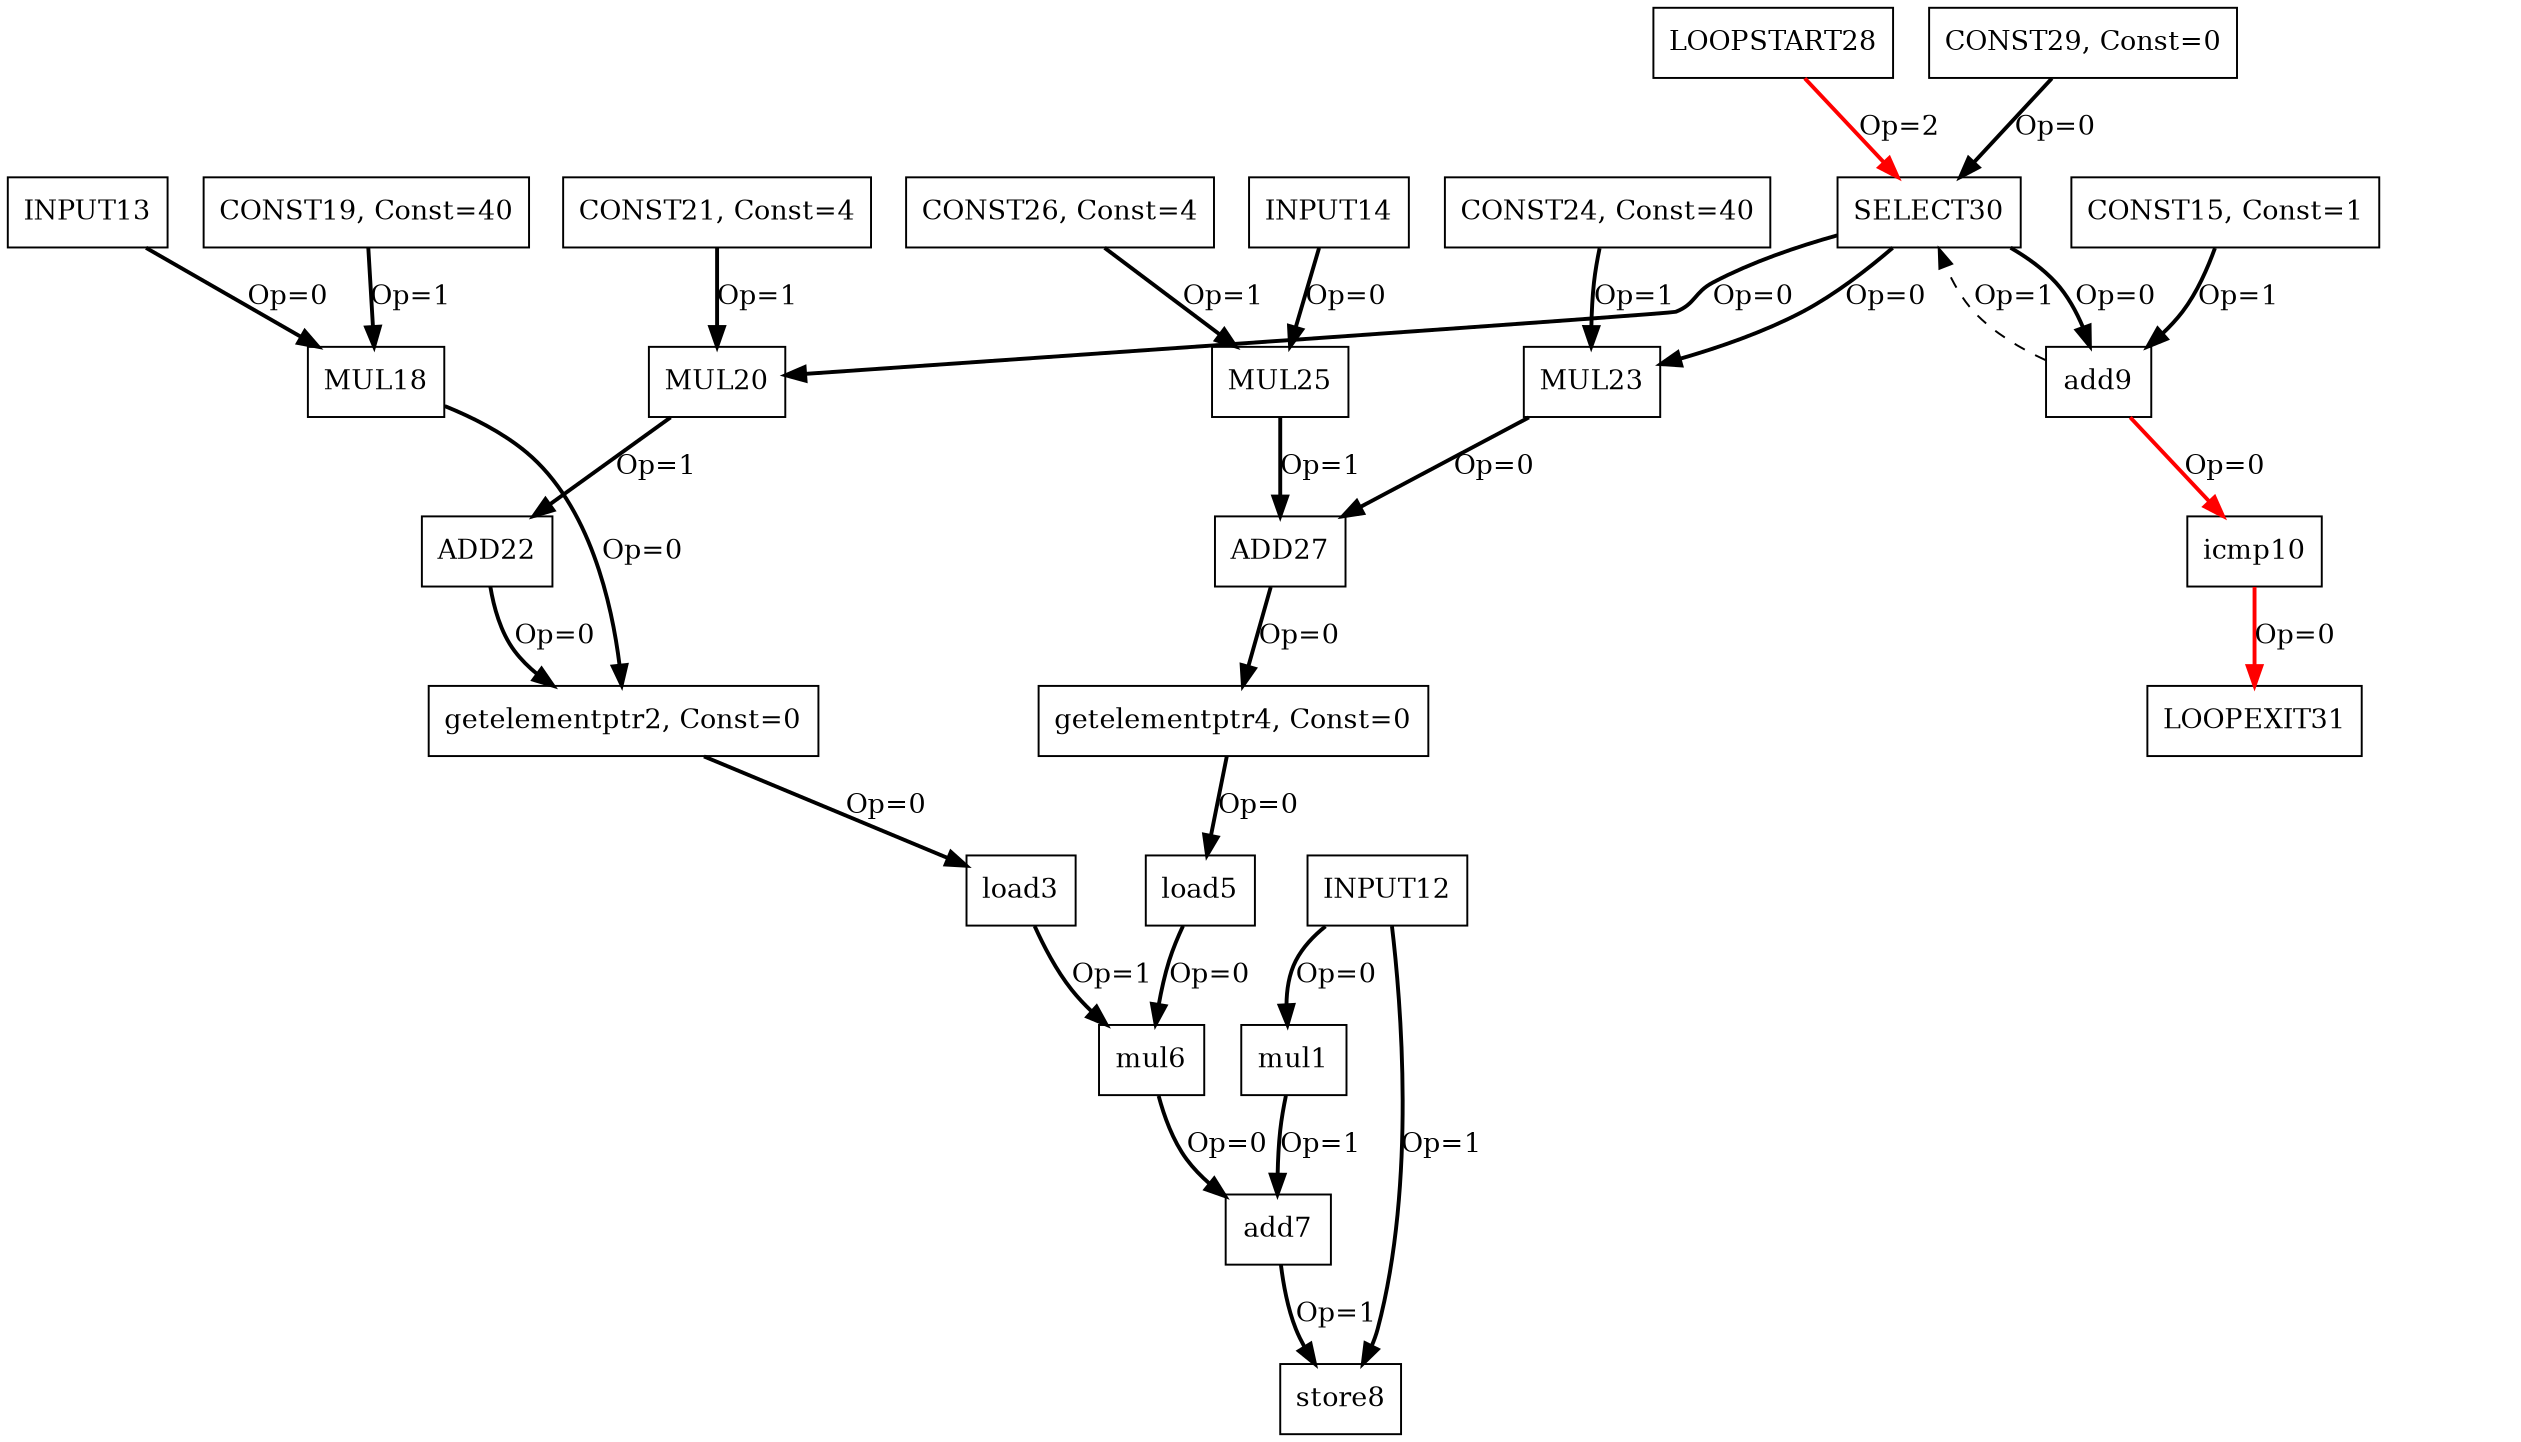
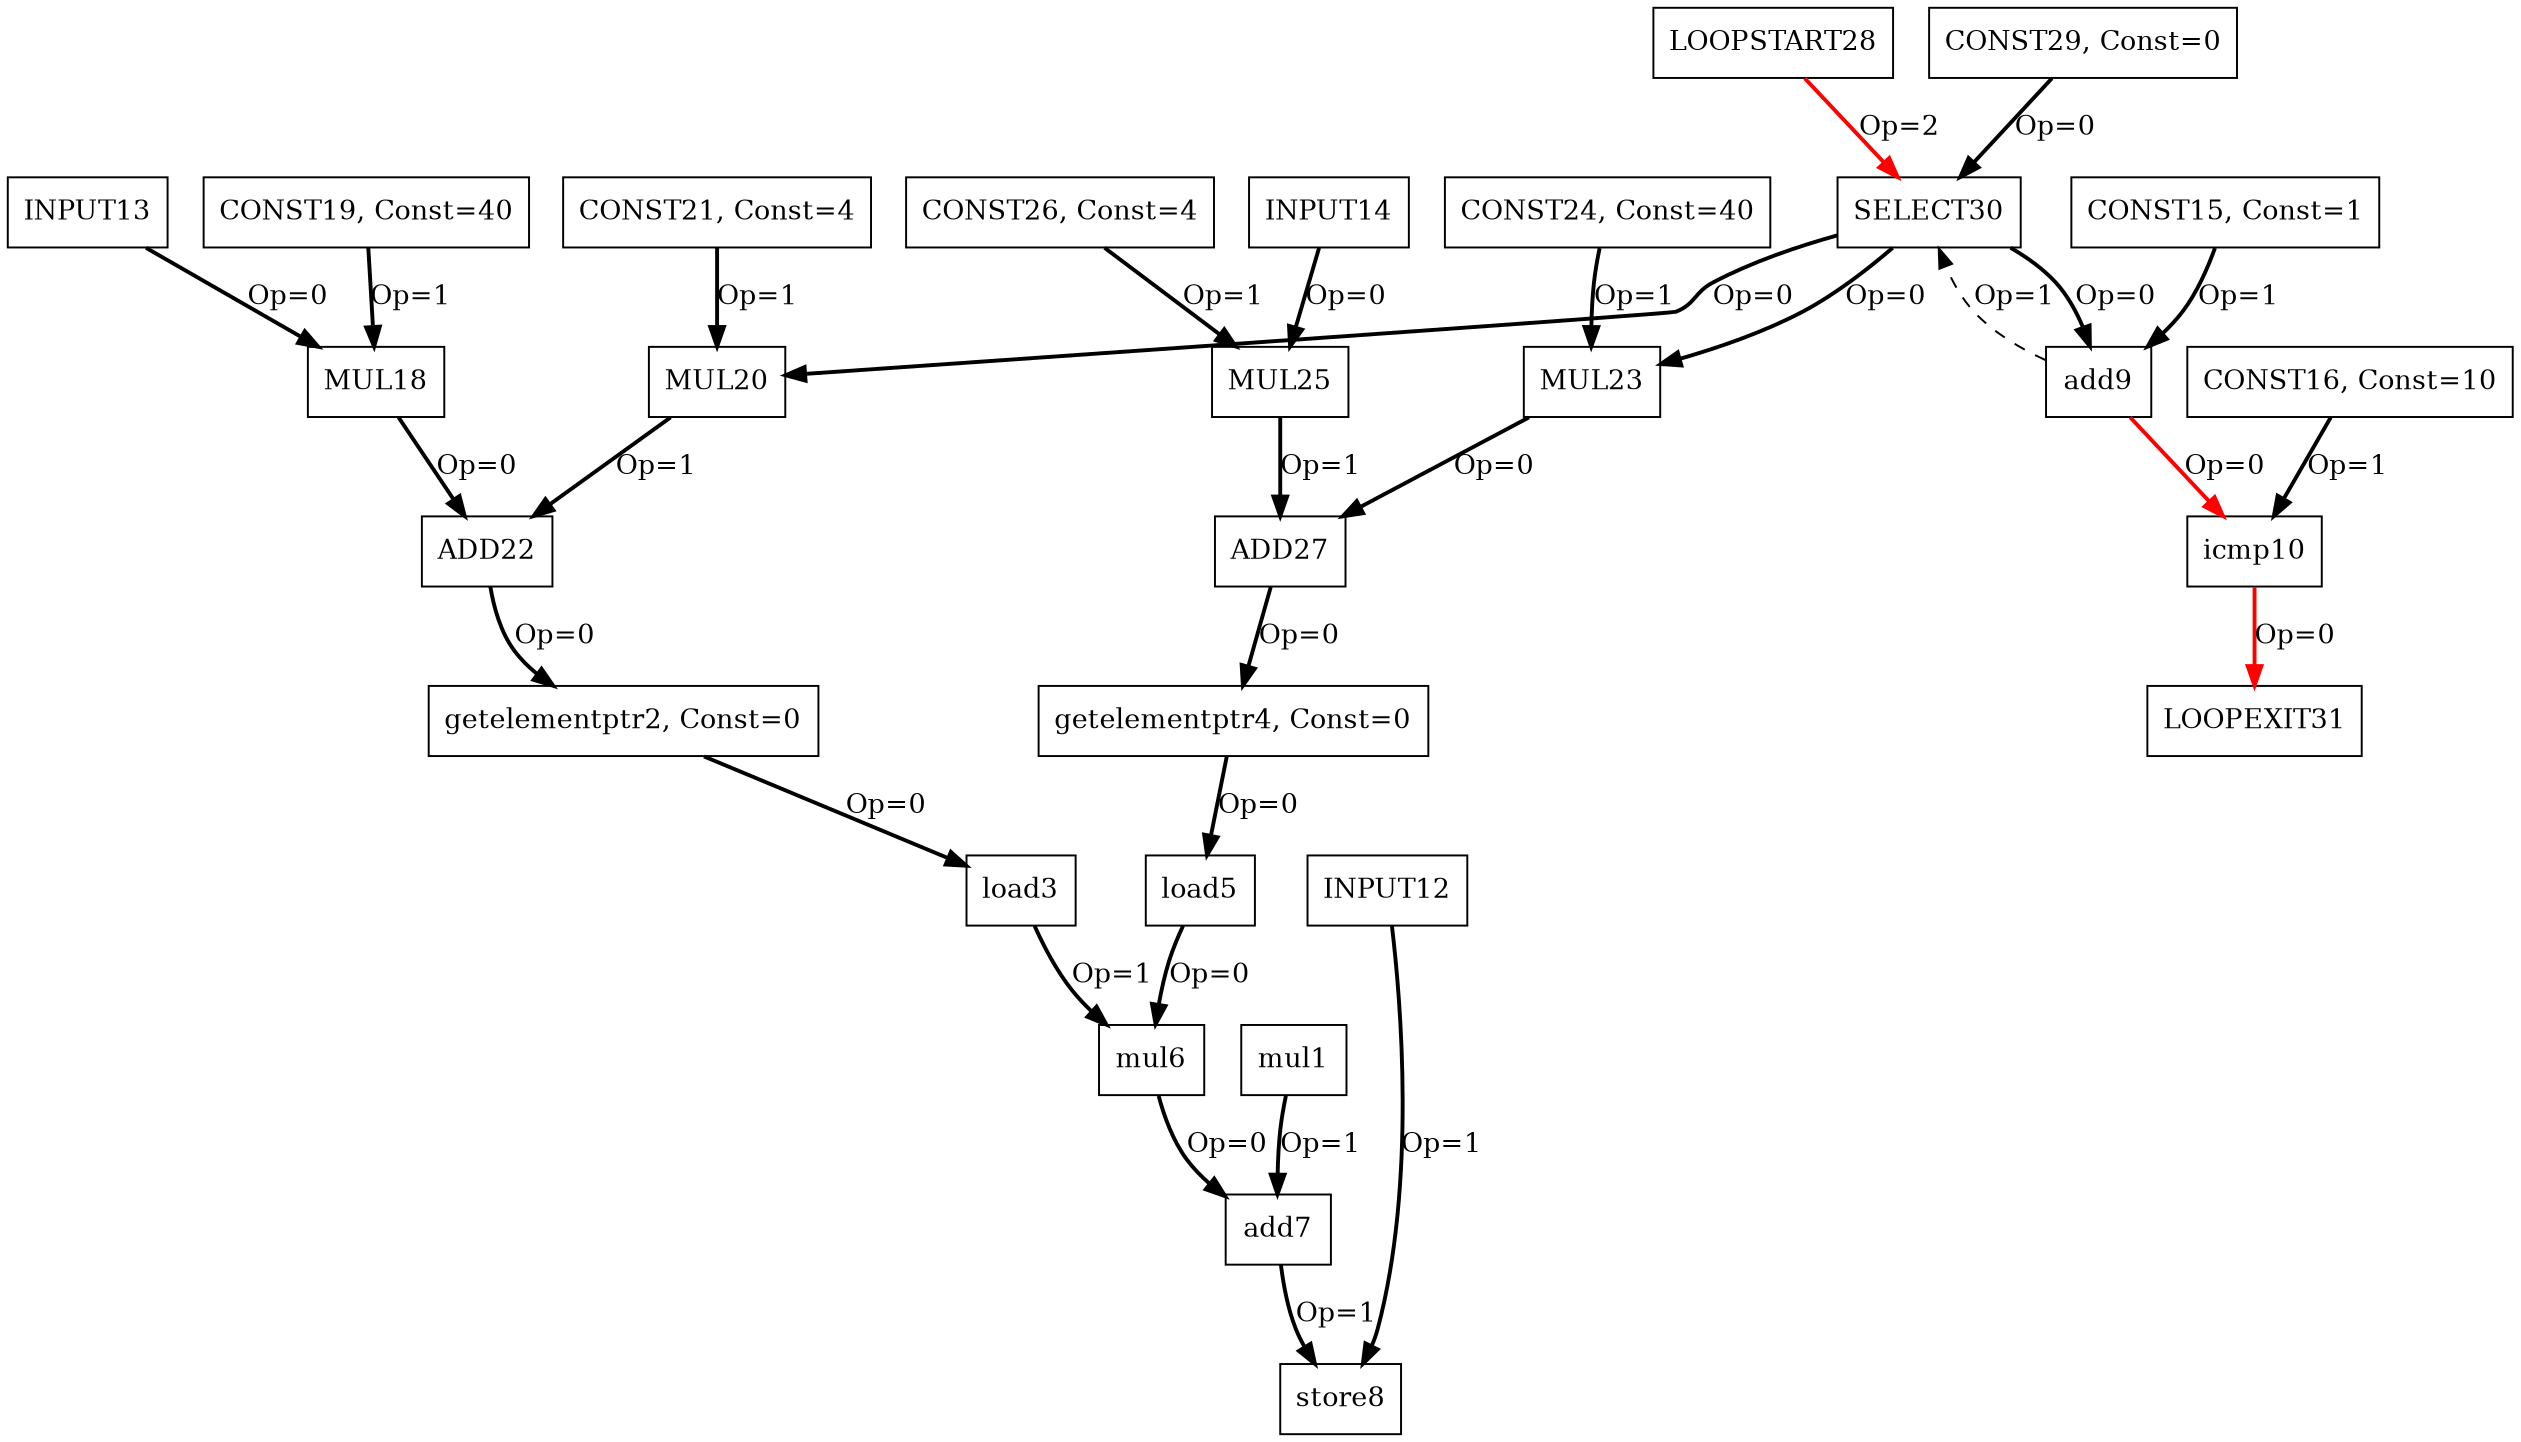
node "CONST16, Const=10": added
edge "MUL18" -> "getelementptr2, Const=0": now "MUL18" -> "ADD22"
edge "INPUT12" -> "mul1": removed, label "Op=0"
